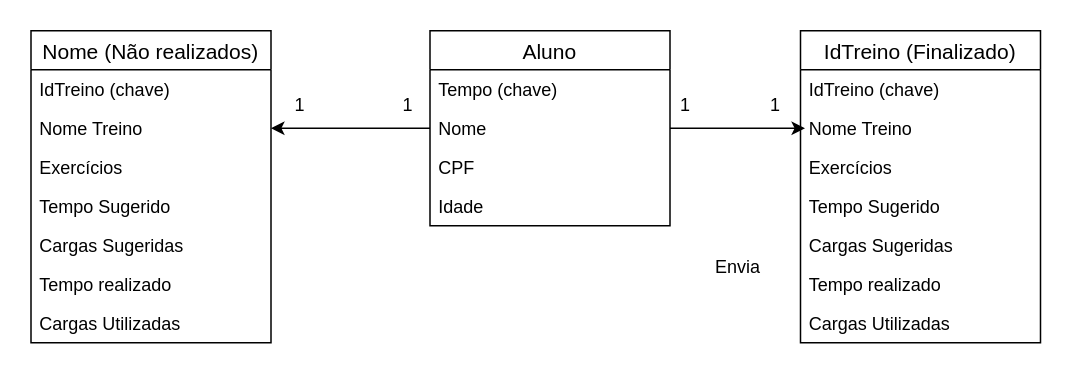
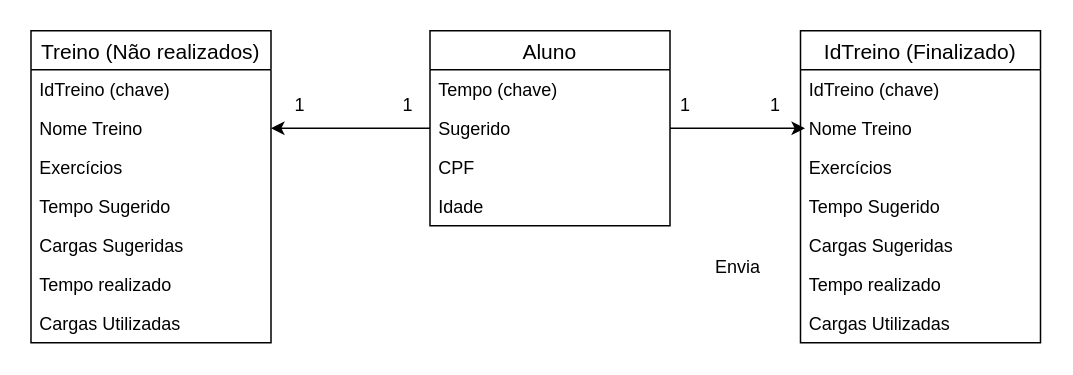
node "Nome (Não realizados)": label "Nome (Não realizados)" -> "Treino (Não realizados)"
node "Nome": label "Nome" -> "Sugerido"
